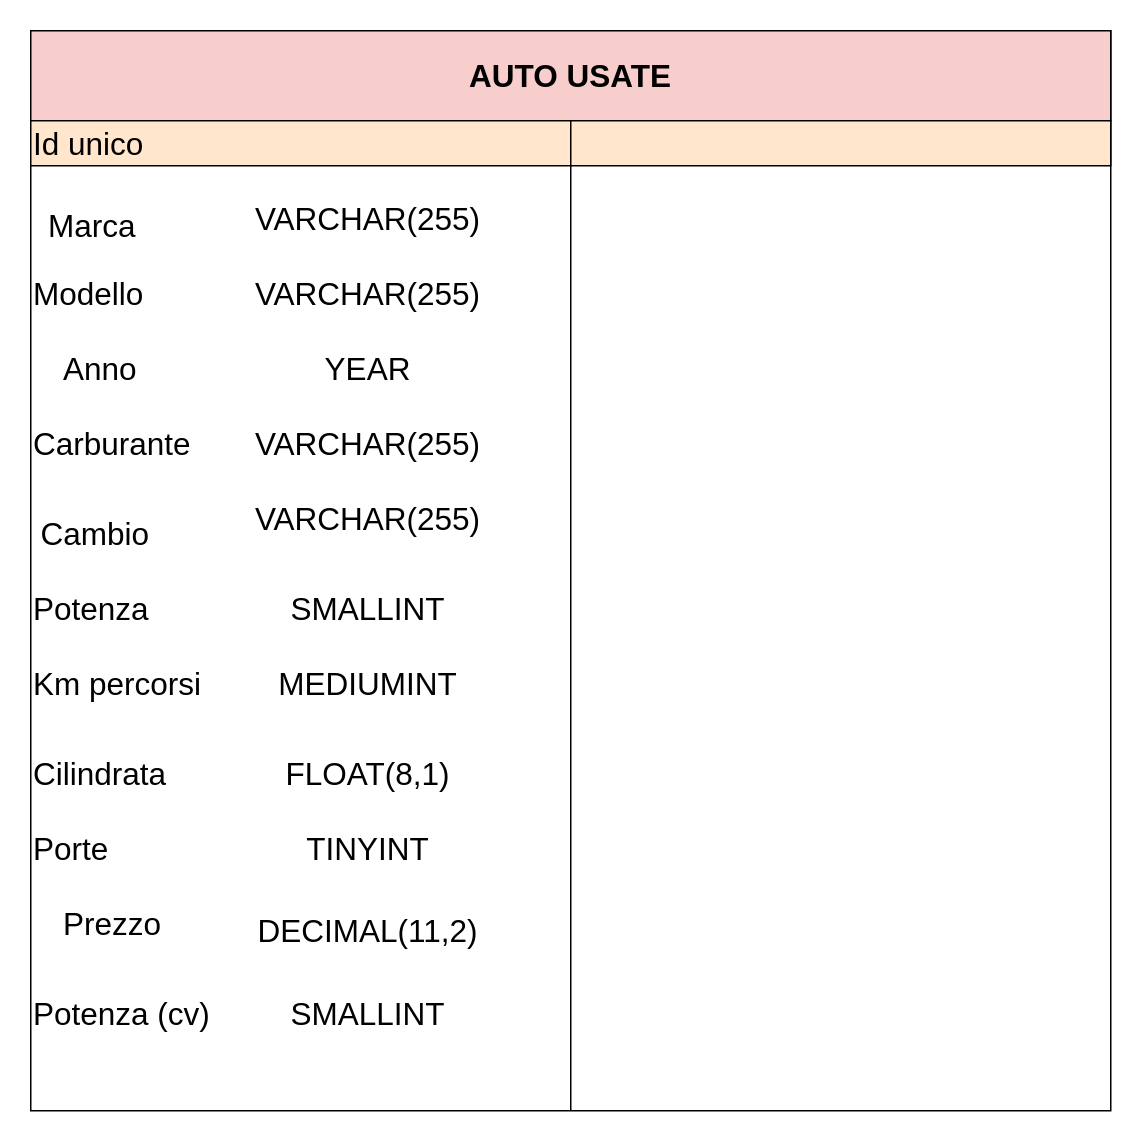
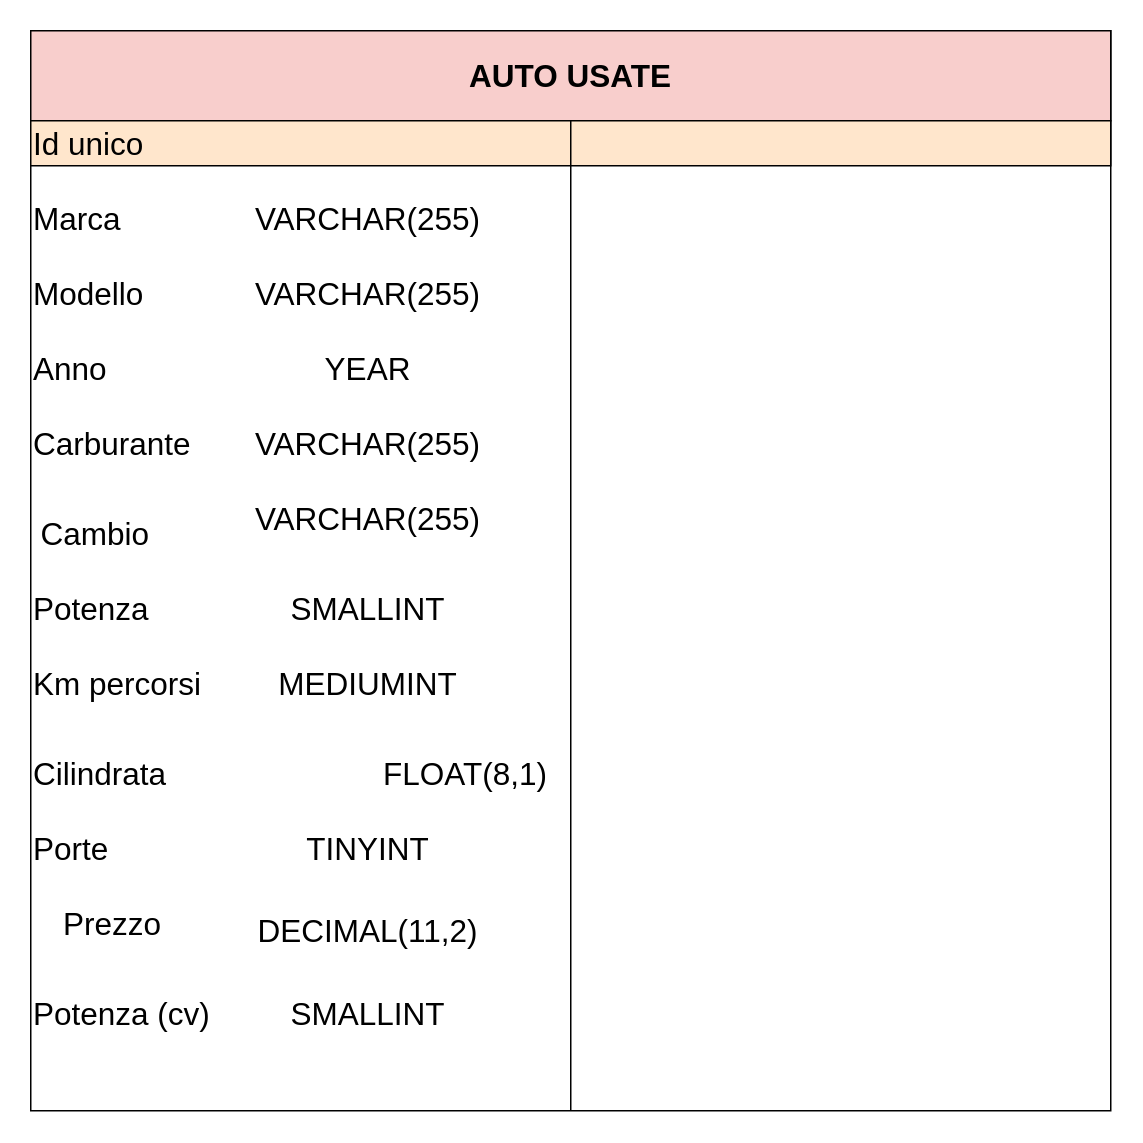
node "Marca": moved (121, 226) -> (106, 218)
node "Anno": moved (136, 368) -> (106, 368)
node "FLOAT(8,1)": moved (368, 773) -> (466, 773)
